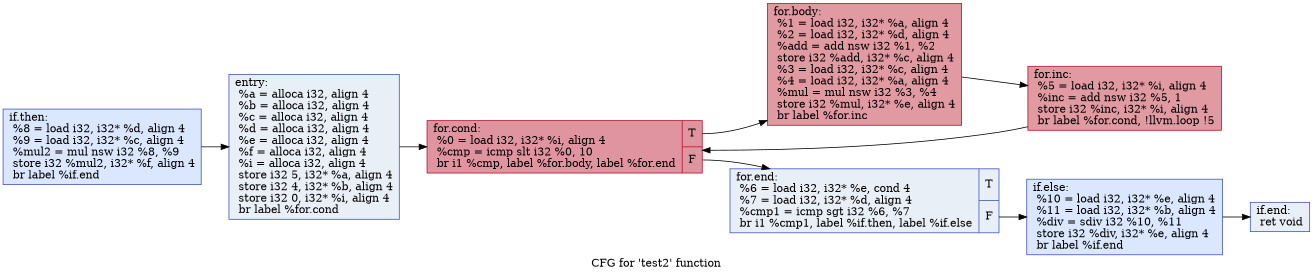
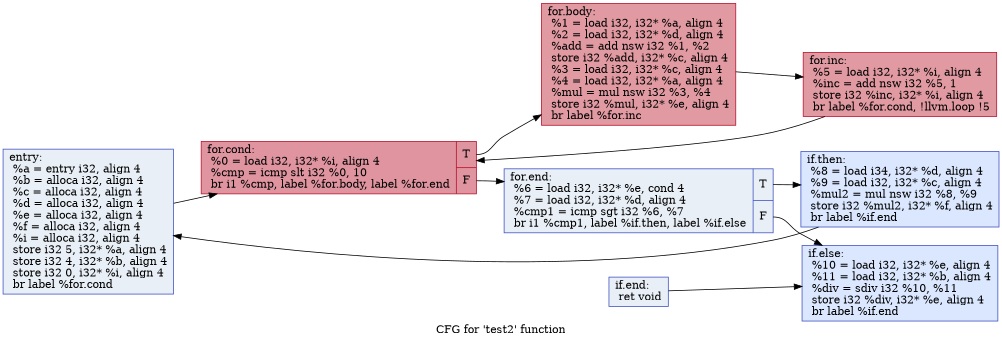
node "entry:": text "%a = alloca i32, align 4" -> "%a = entry i32, align 4"
node "if.then:": text "%8 = load i32, i32* %d, align 4" -> "%8 = load i34, i32* %d, align 4"
edge "for.end:" -> "if.then:": added
edge "if.else:" -> "if.end:": reversed
